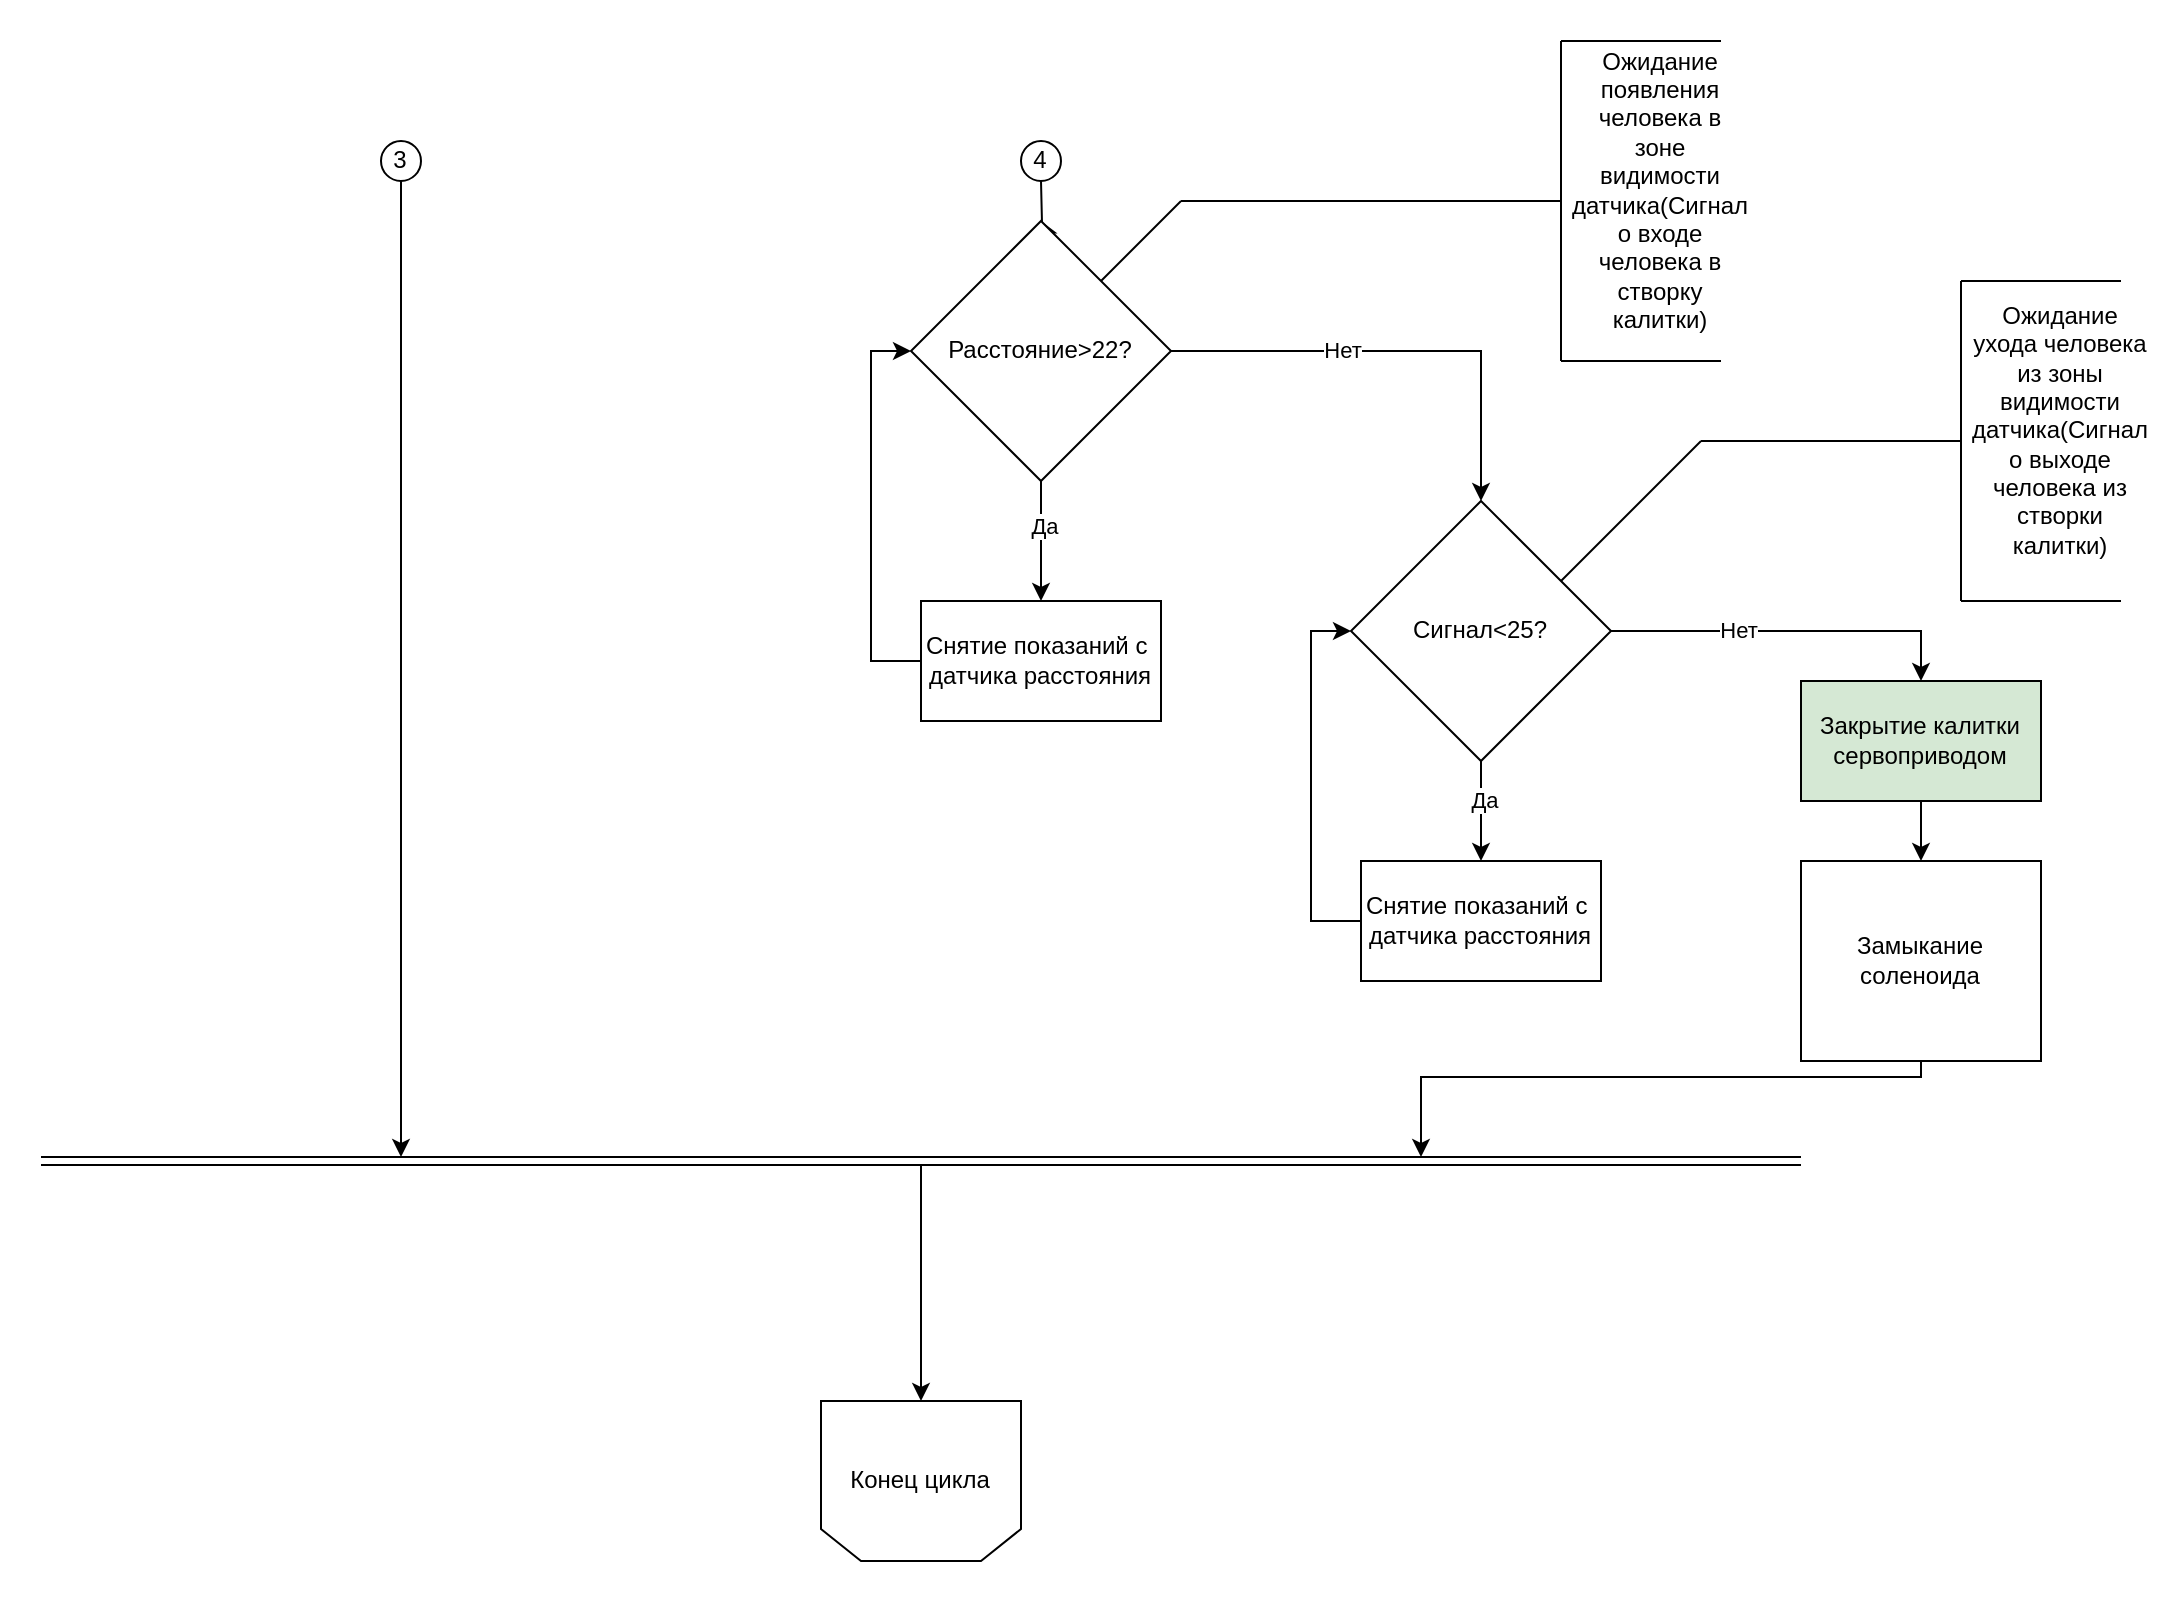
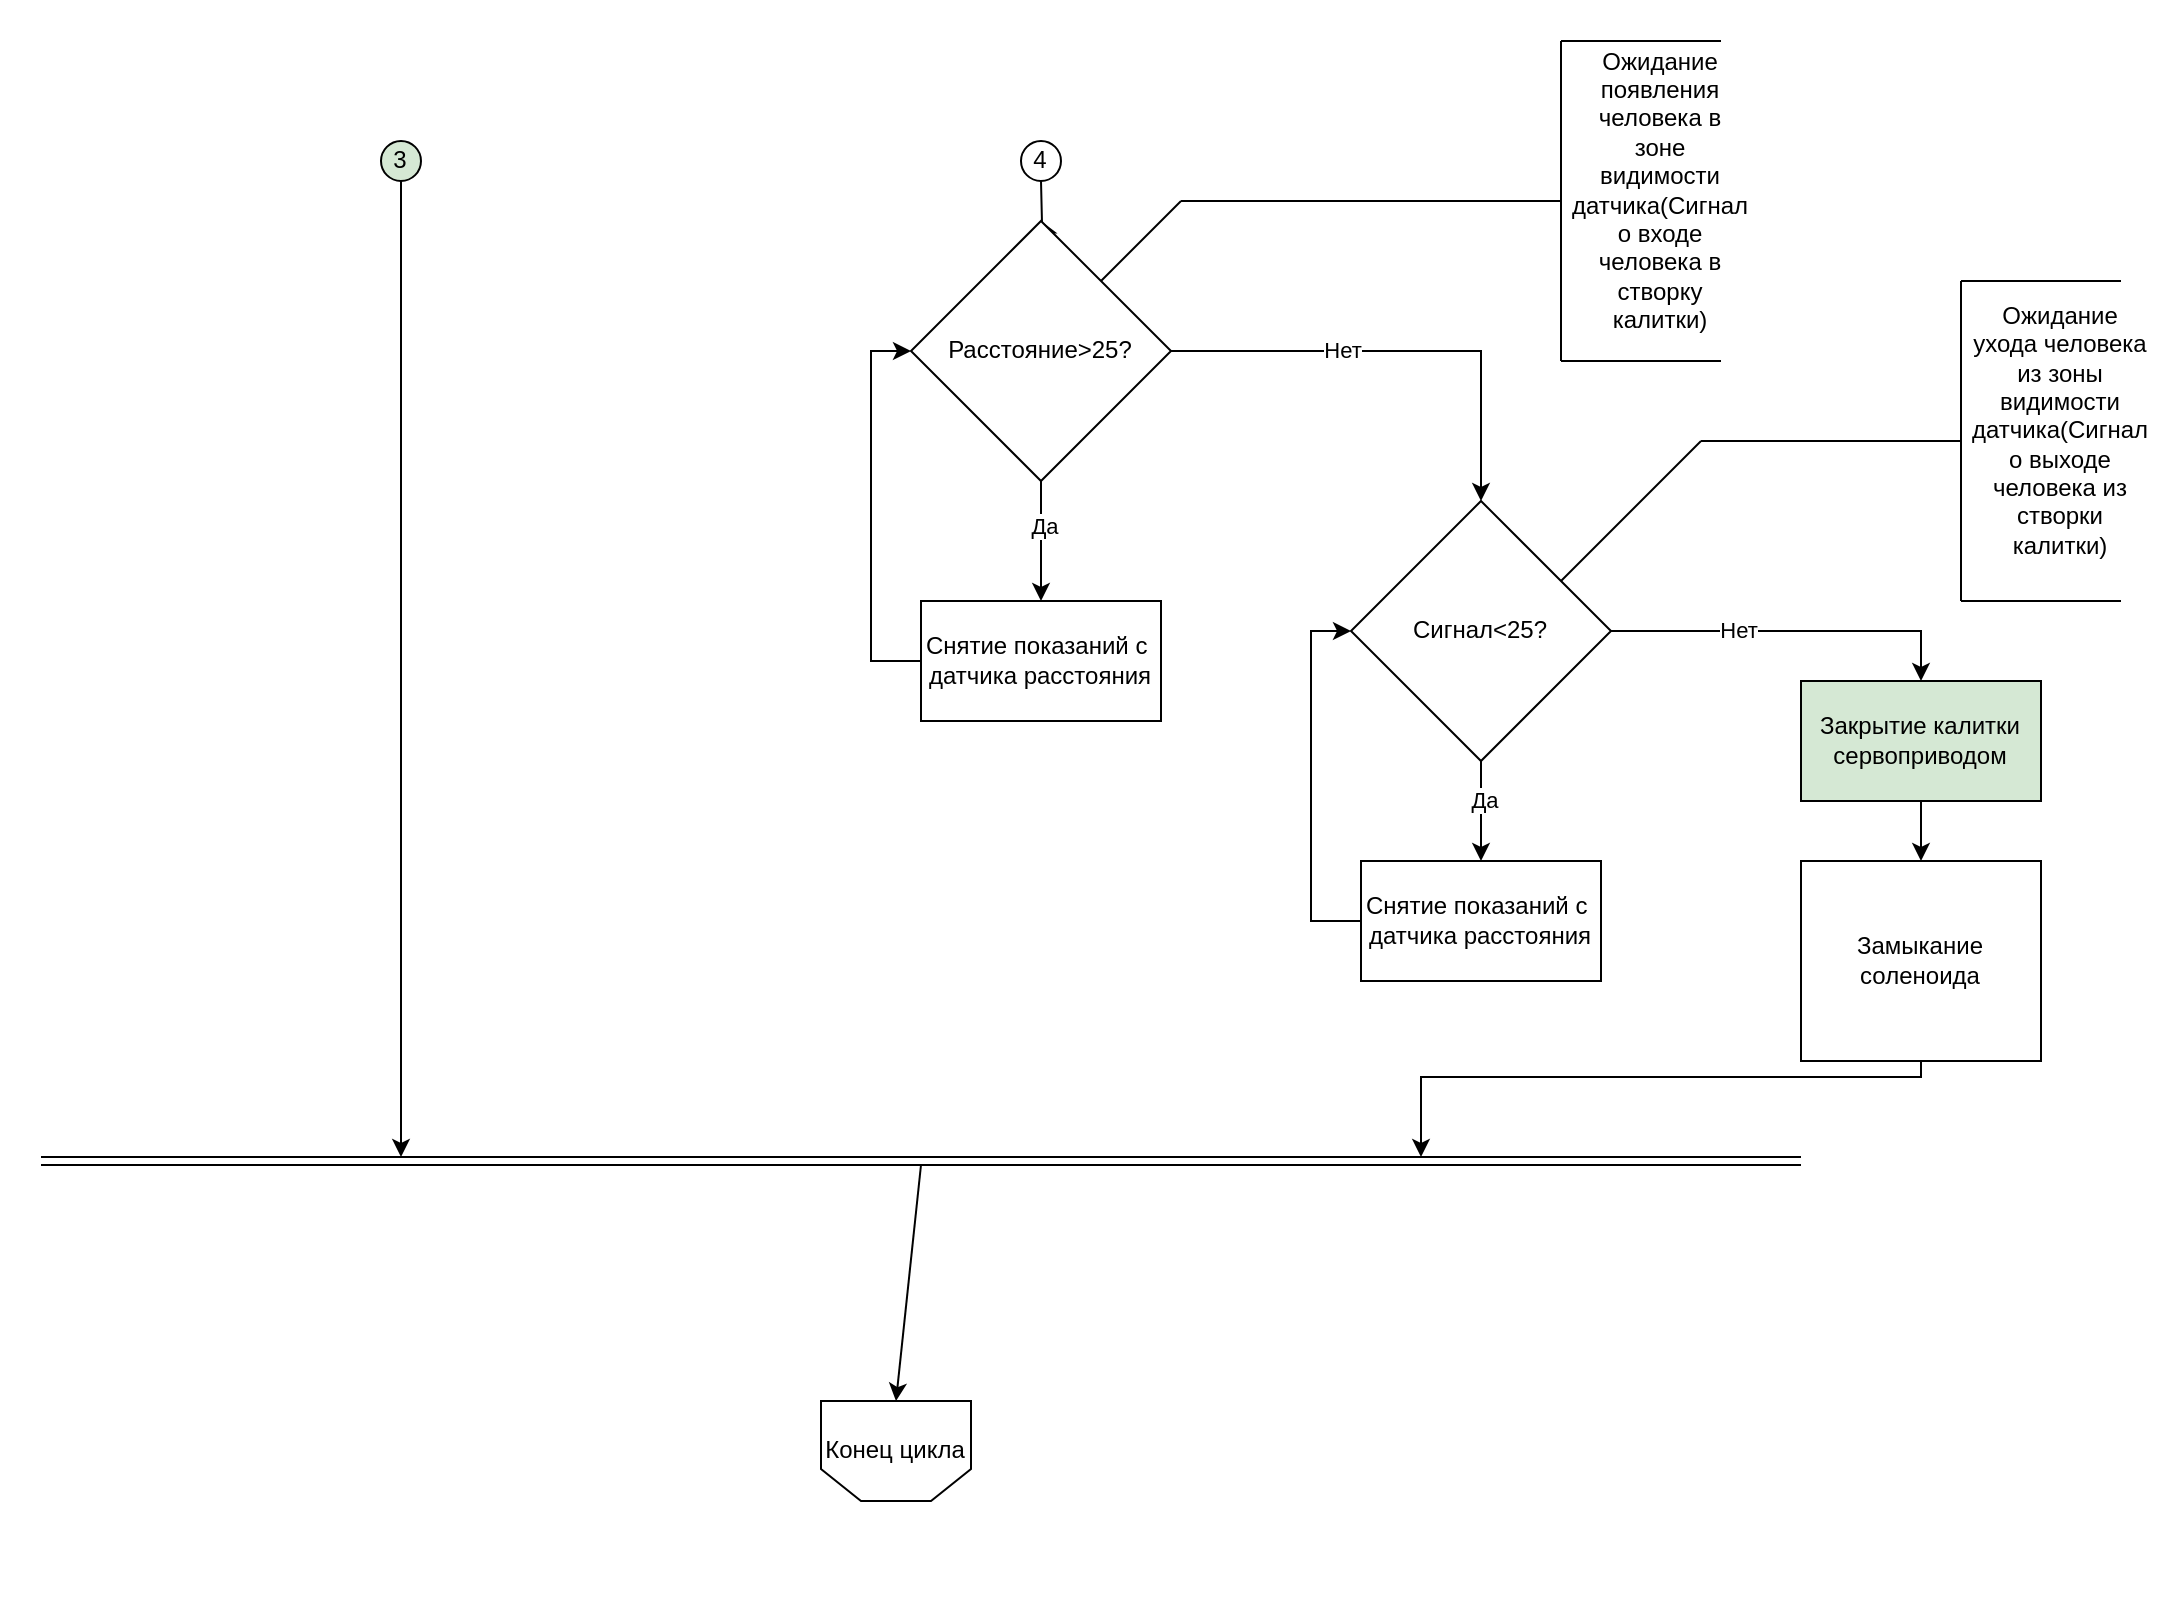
node "3": fillcolor #ffffff -> #d5e8d4
node "Расстояние>22?": label "Расстояние>22?" -> "Расстояние>25?"
node "Конец цикла": size 200x160 -> 150x100
